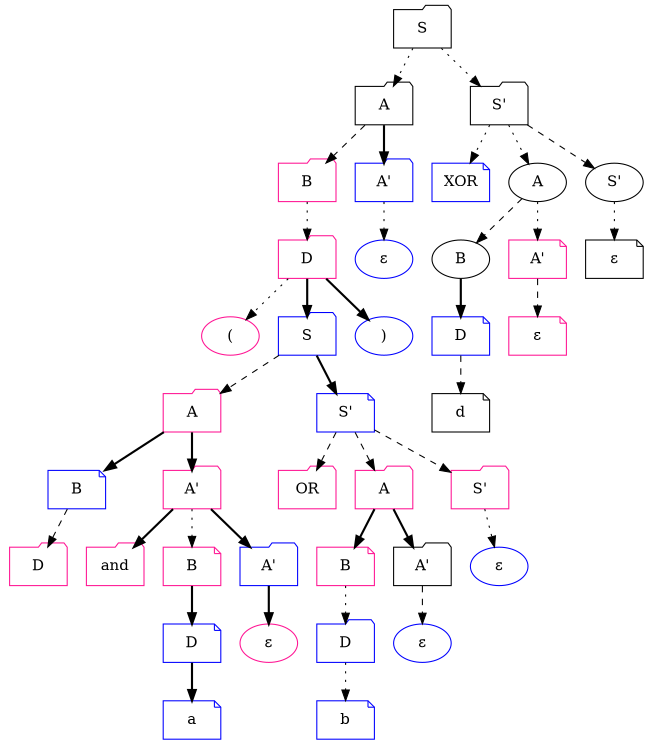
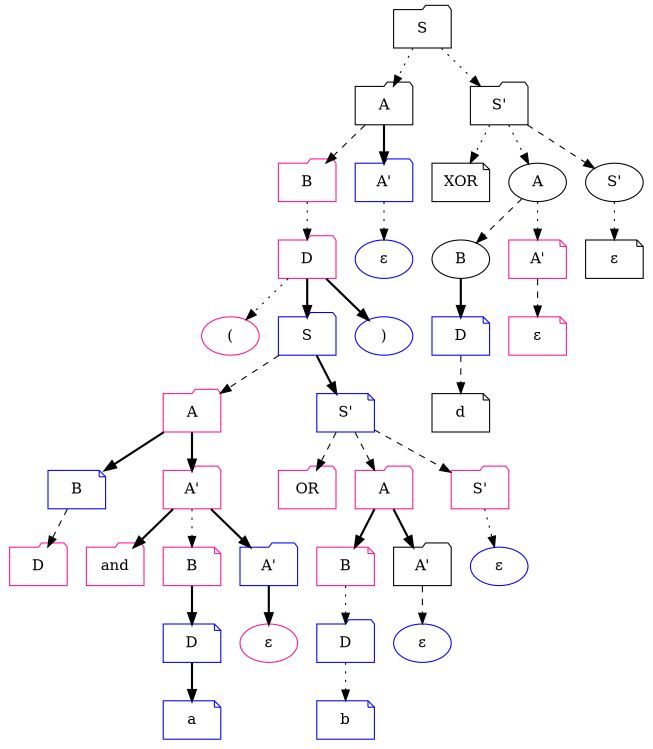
node "XOR": color blue -> black
